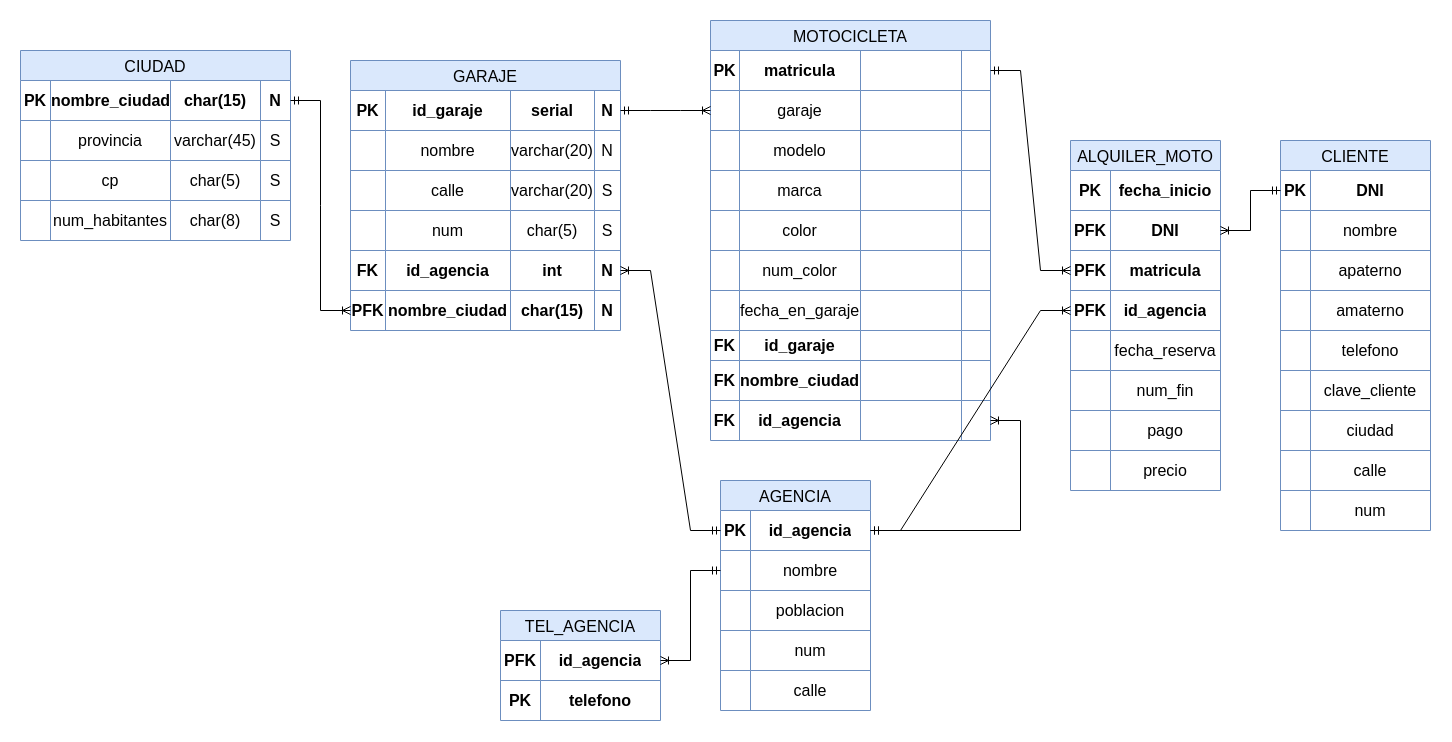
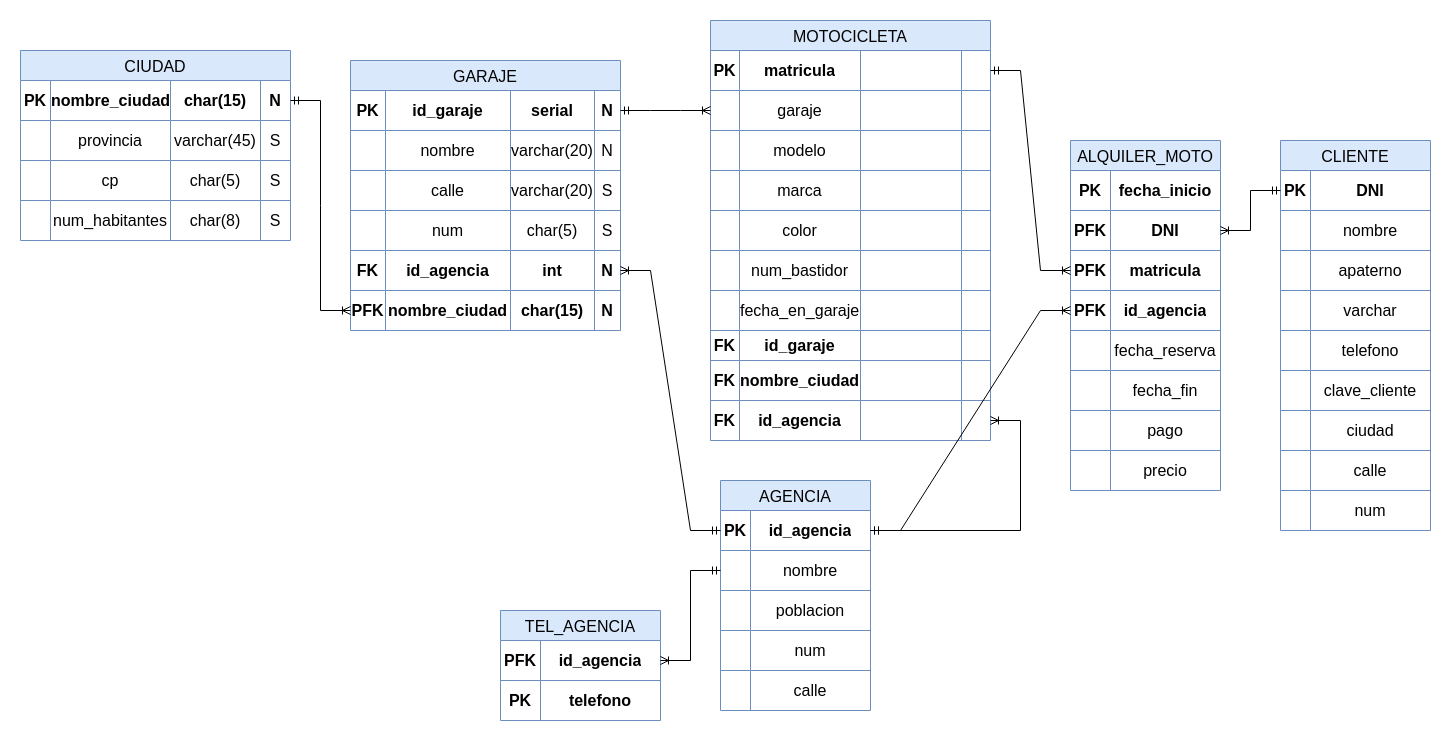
node "num_color": label "num_color" -> "num_bastidor"
node "amaterno": label "amaterno" -> "varchar"
node "num_fin": label "num_fin" -> "fecha_fin"
